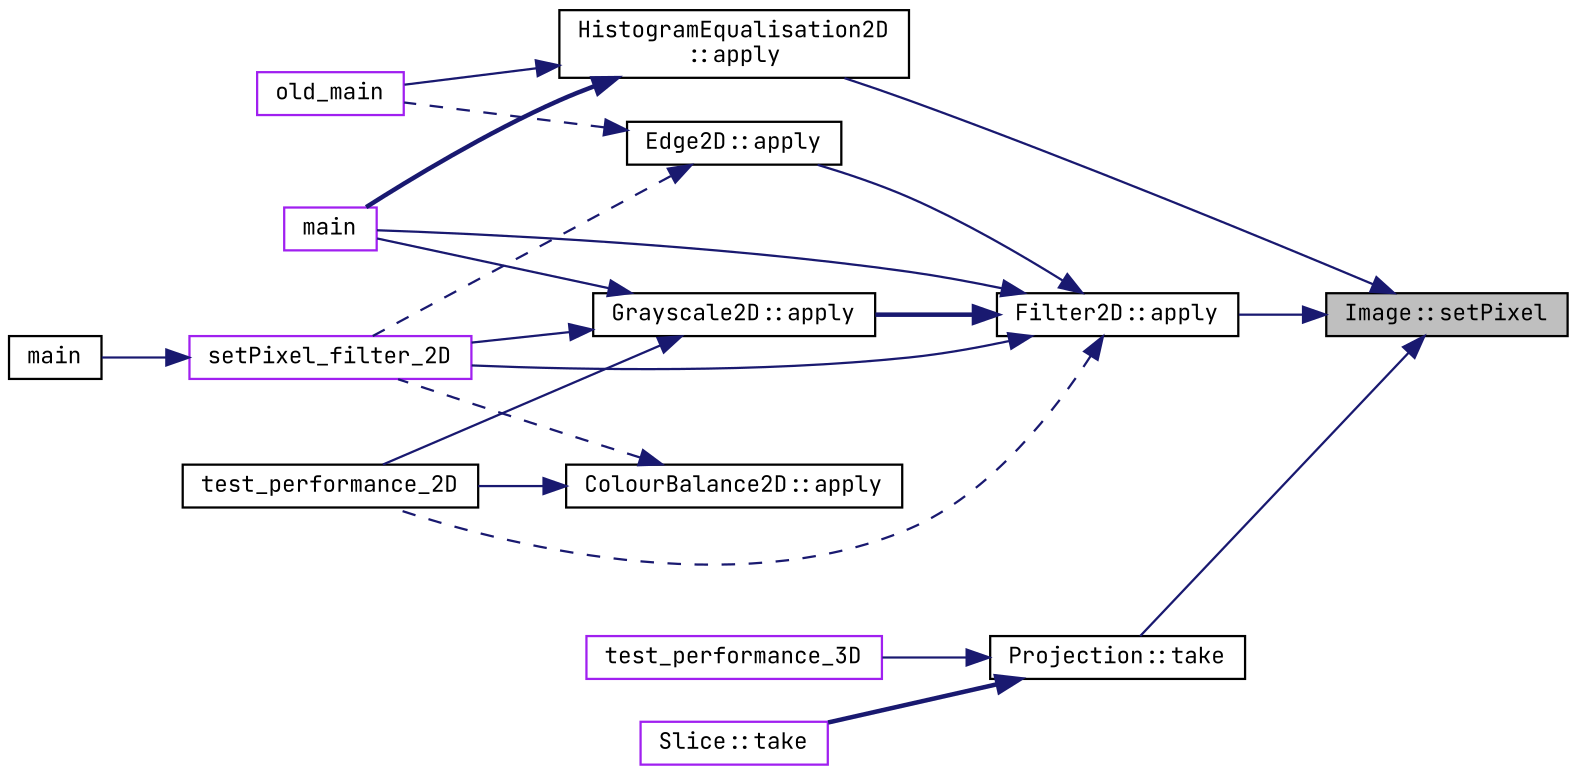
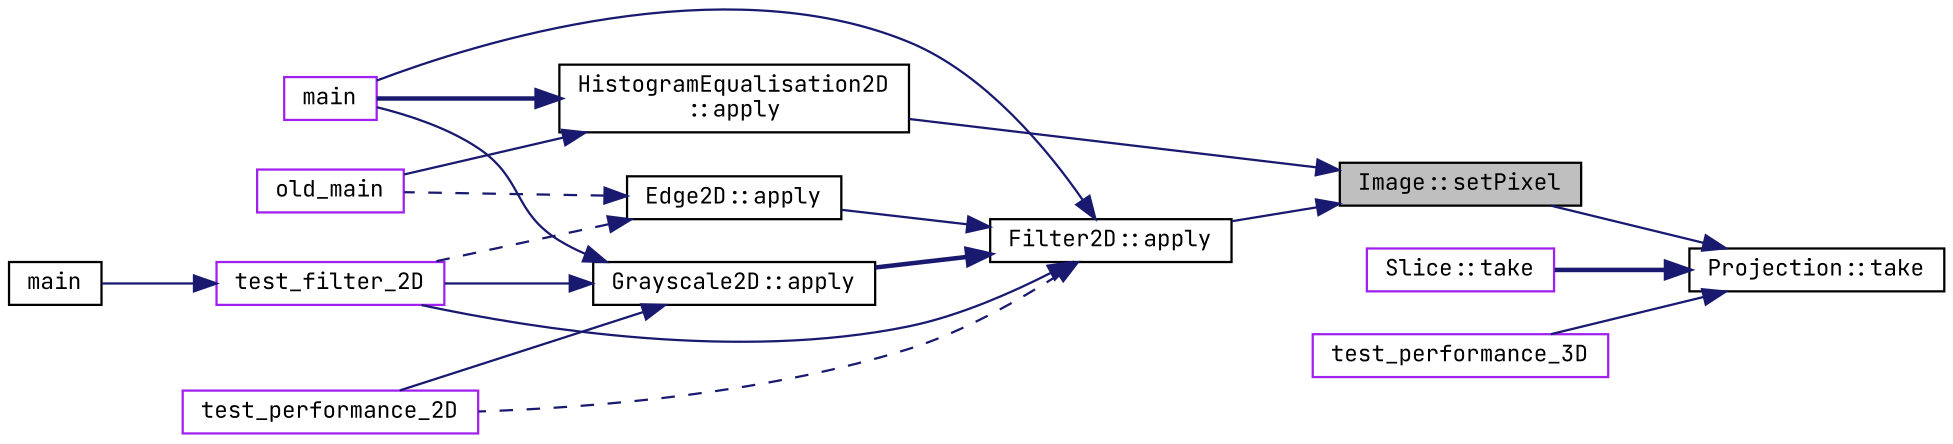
node "setPixel_filter_2D": label "setPixel_filter_2D" -> "test_filter_2D"
node "test_performance_2D": color black -> purple
node "ColourBalance2D::apply": removed
edge "Projection::take" -> "Image::setPixel": reversed
